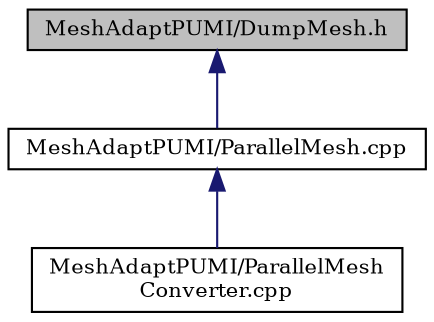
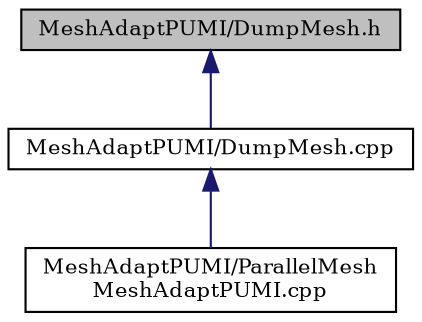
node "MeshAdaptPUMI/ParallelMesh.cpp": label "MeshAdaptPUMI/ParallelMesh.cpp" -> "MeshAdaptPUMI/DumpMesh.cpp"
node "MeshAdaptPUMI/ParallelMesh Converter.cpp": label "MeshAdaptPUMI/ParallelMesh Converter.cpp" -> "MeshAdaptPUMI/ParallelMesh MeshAdaptPUMI.cpp"
